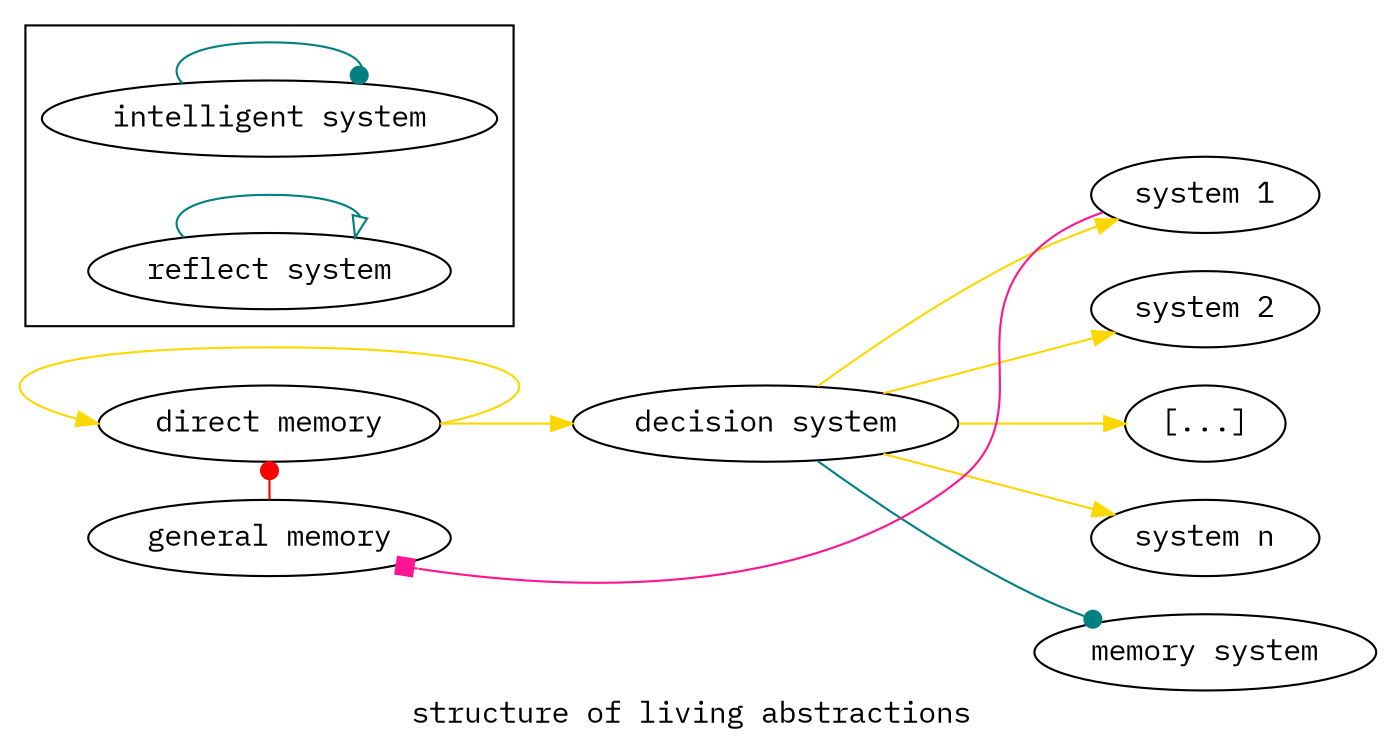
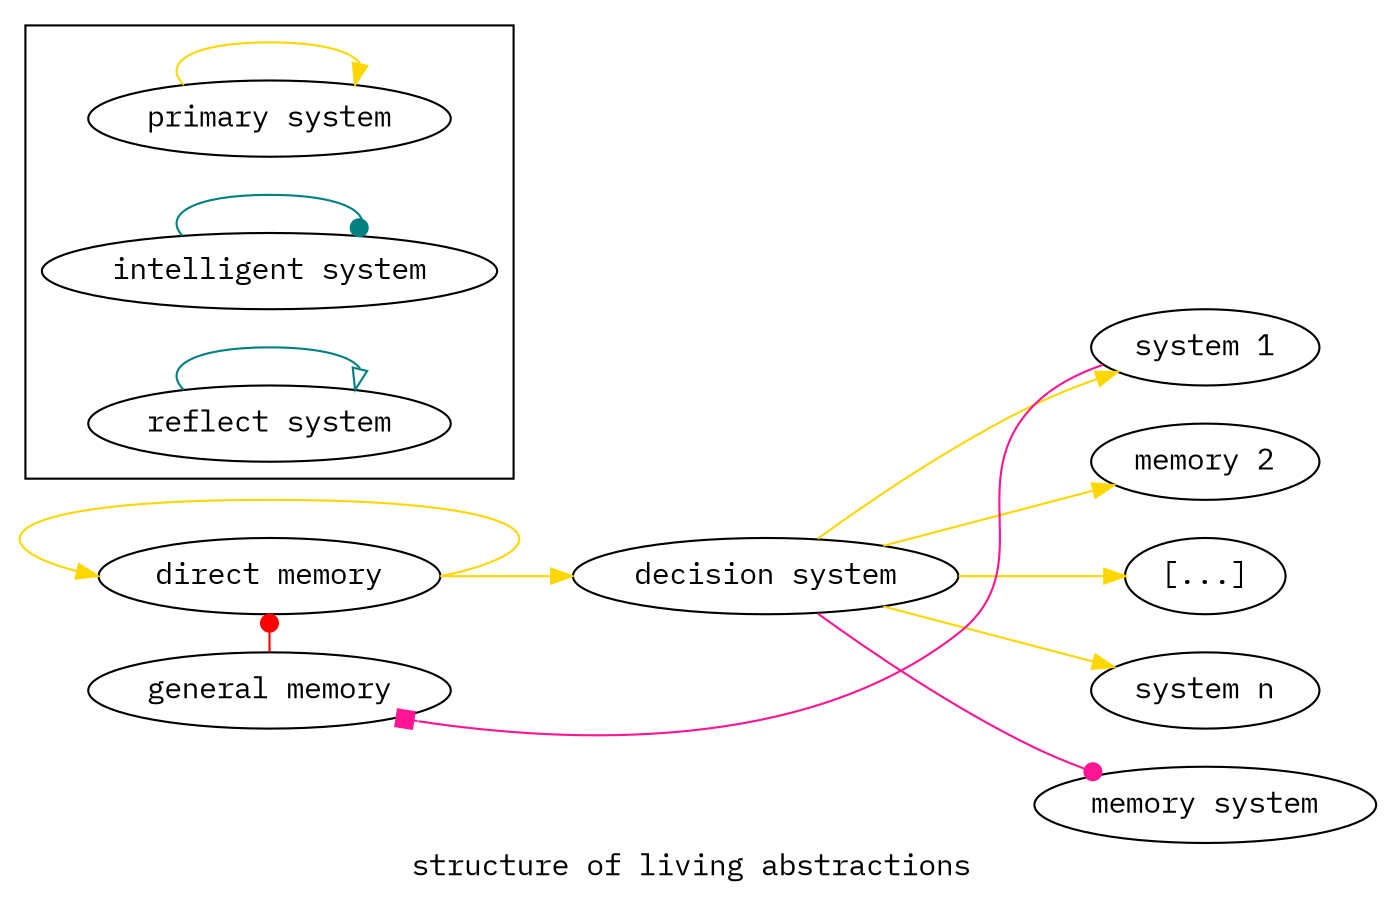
node "primary system": added
node "system 2": label "system 2" -> "memory 2"
edge "decision system" -> "memory system": color teal -> deeppink
